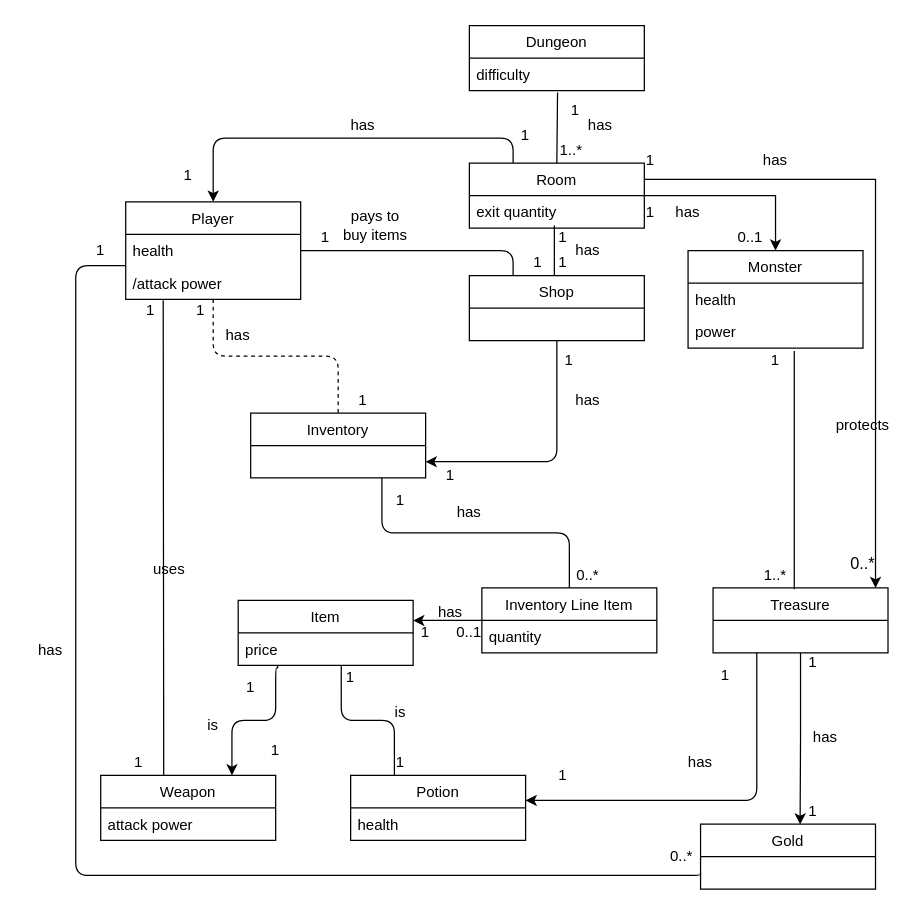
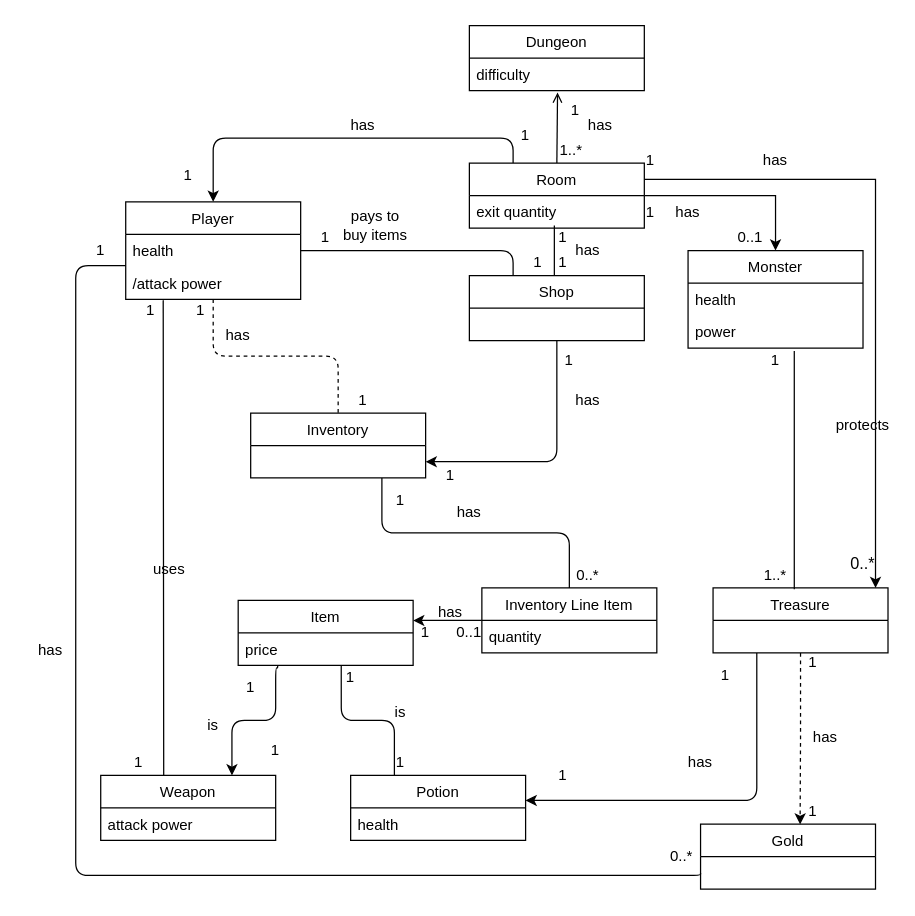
edge "difficulty" -- "Room": arrowhead none -> open
edge "Treasure" -> "Gold": style solid -> dashed
